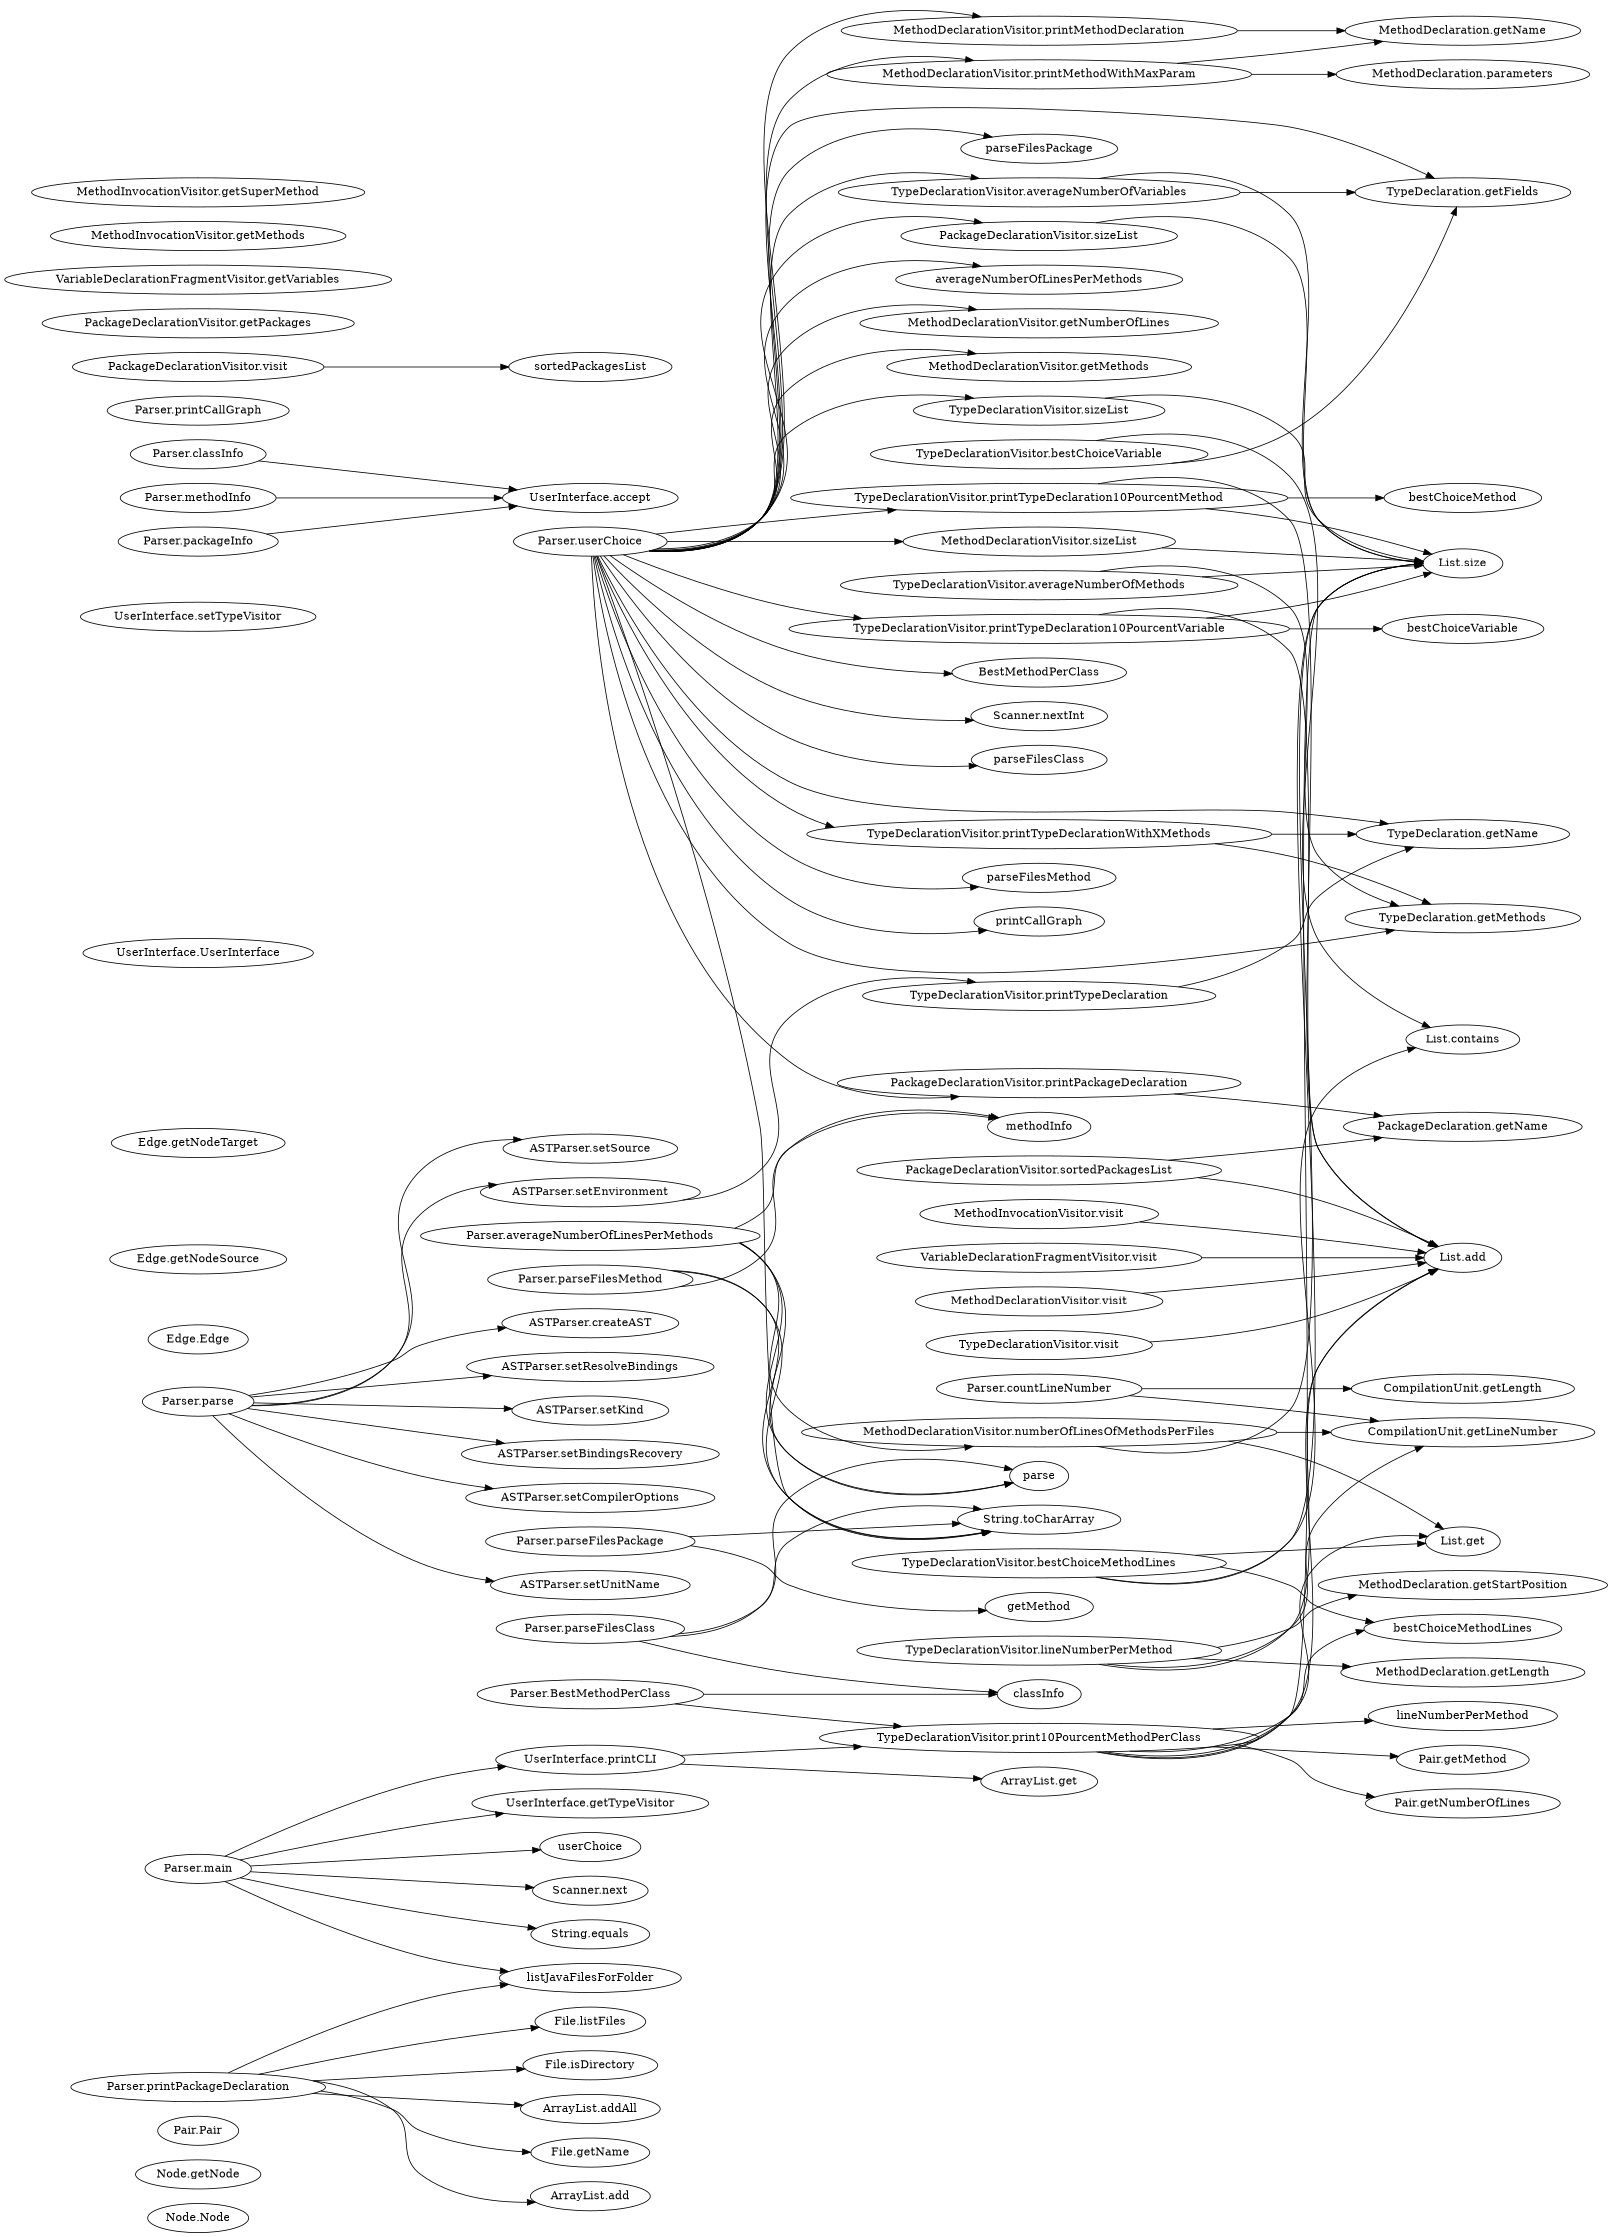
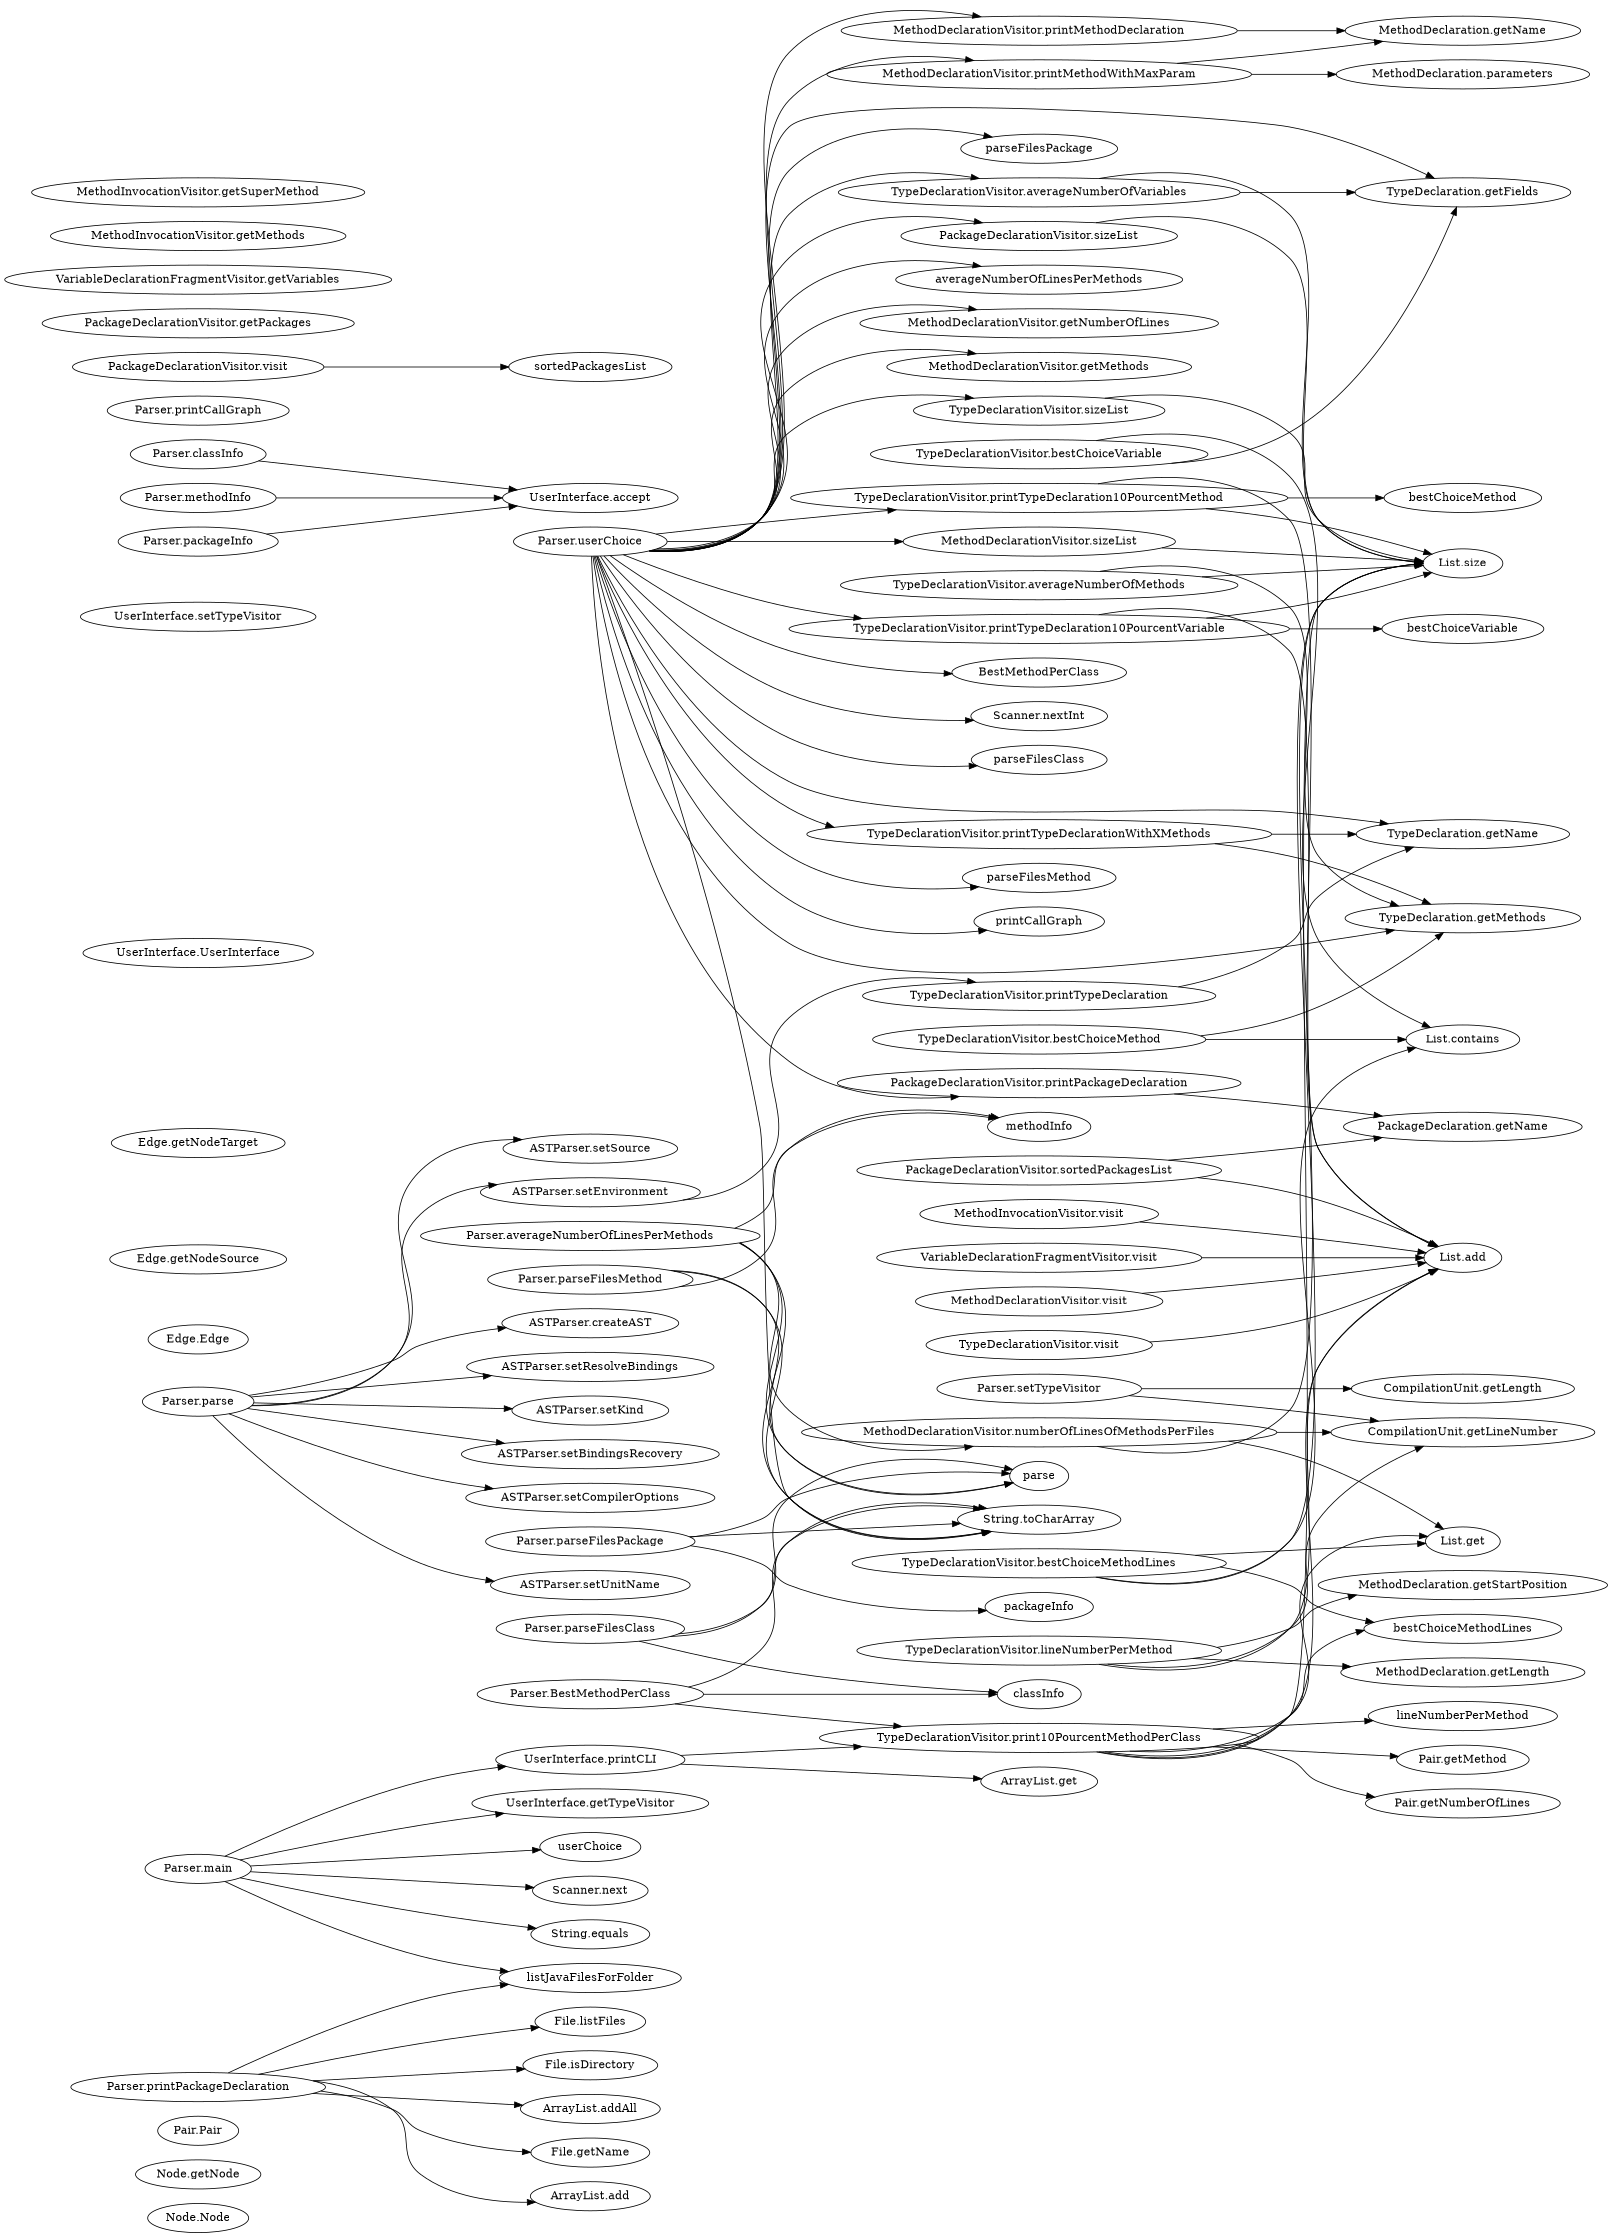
node "TypeDeclarationVisitor.bestChoiceMethod": added
node "Parser.countLineNumber": label "Parser.countLineNumber" -> "Parser.setTypeVisitor"
edge "Parser.parseFilesPackage" -> "parse": added
edge "Parser.BestMethodPerClass" -> "String.toCharArray": added
node "getMethod": label "getMethod" -> "packageInfo"
